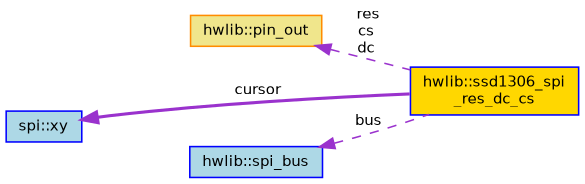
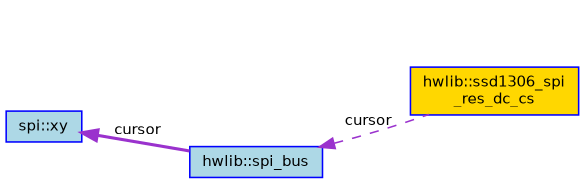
node "hwlib::pin_out": removed
edge "hwlib::ssd1306_spi _res_dc_cs" -> "spi::xy": now "hwlib::spi_bus" -> "spi::xy"
edge "hwlib::ssd1306_spi _res_dc_cs" -> "hwlib::spi_bus": label " bus" -> " cursor"
